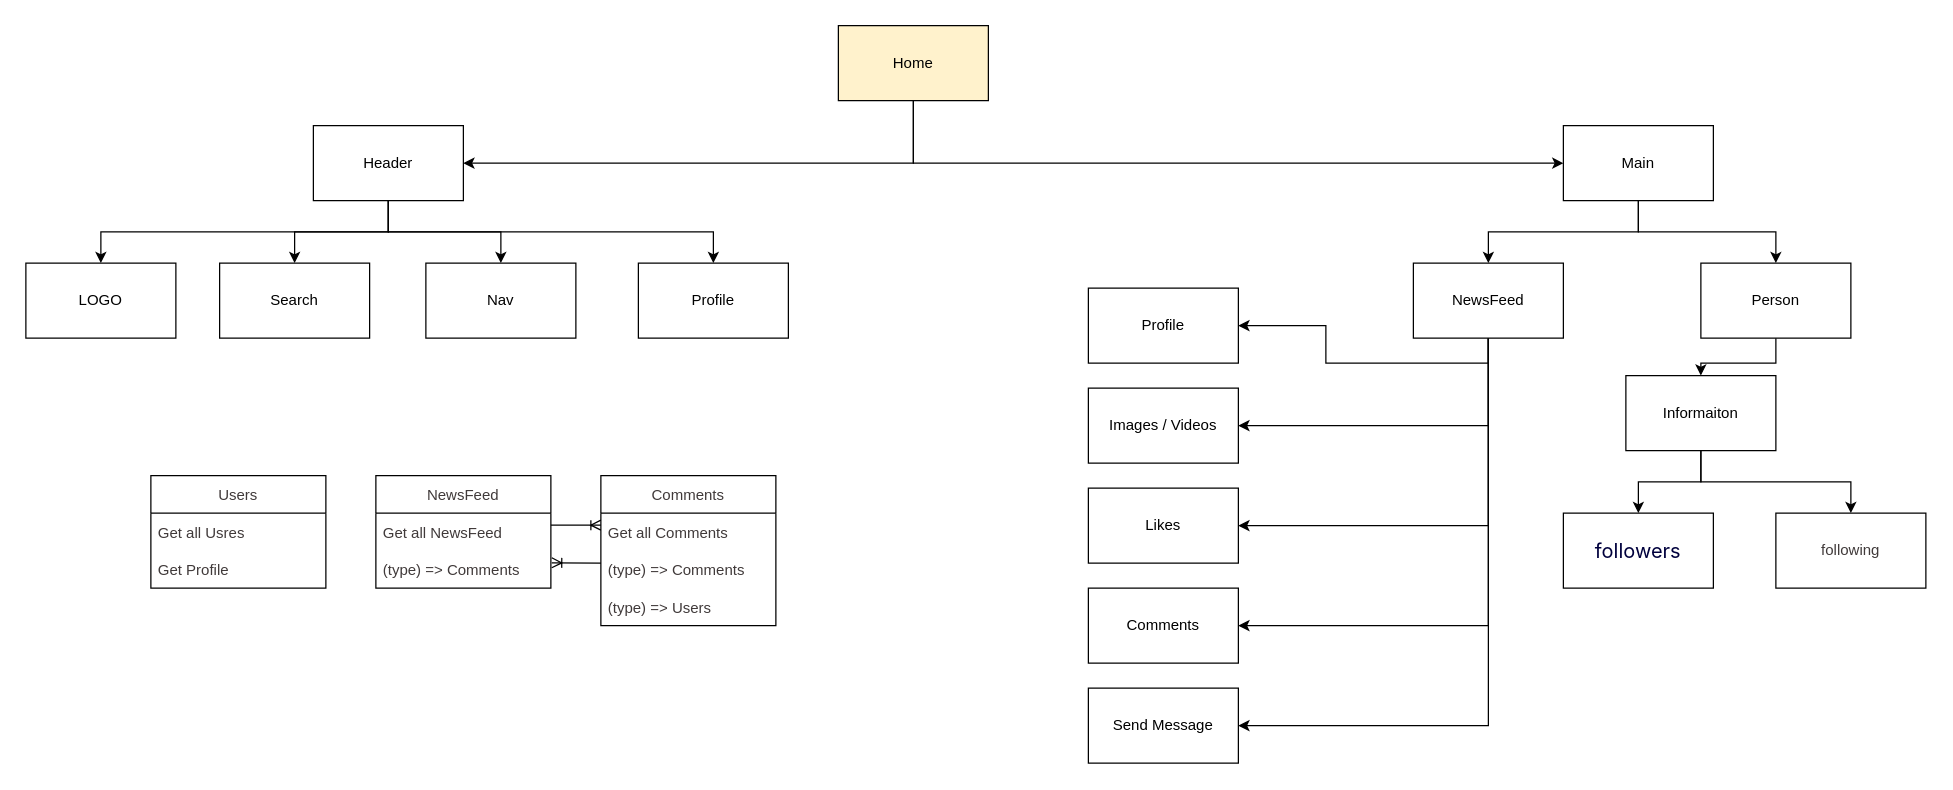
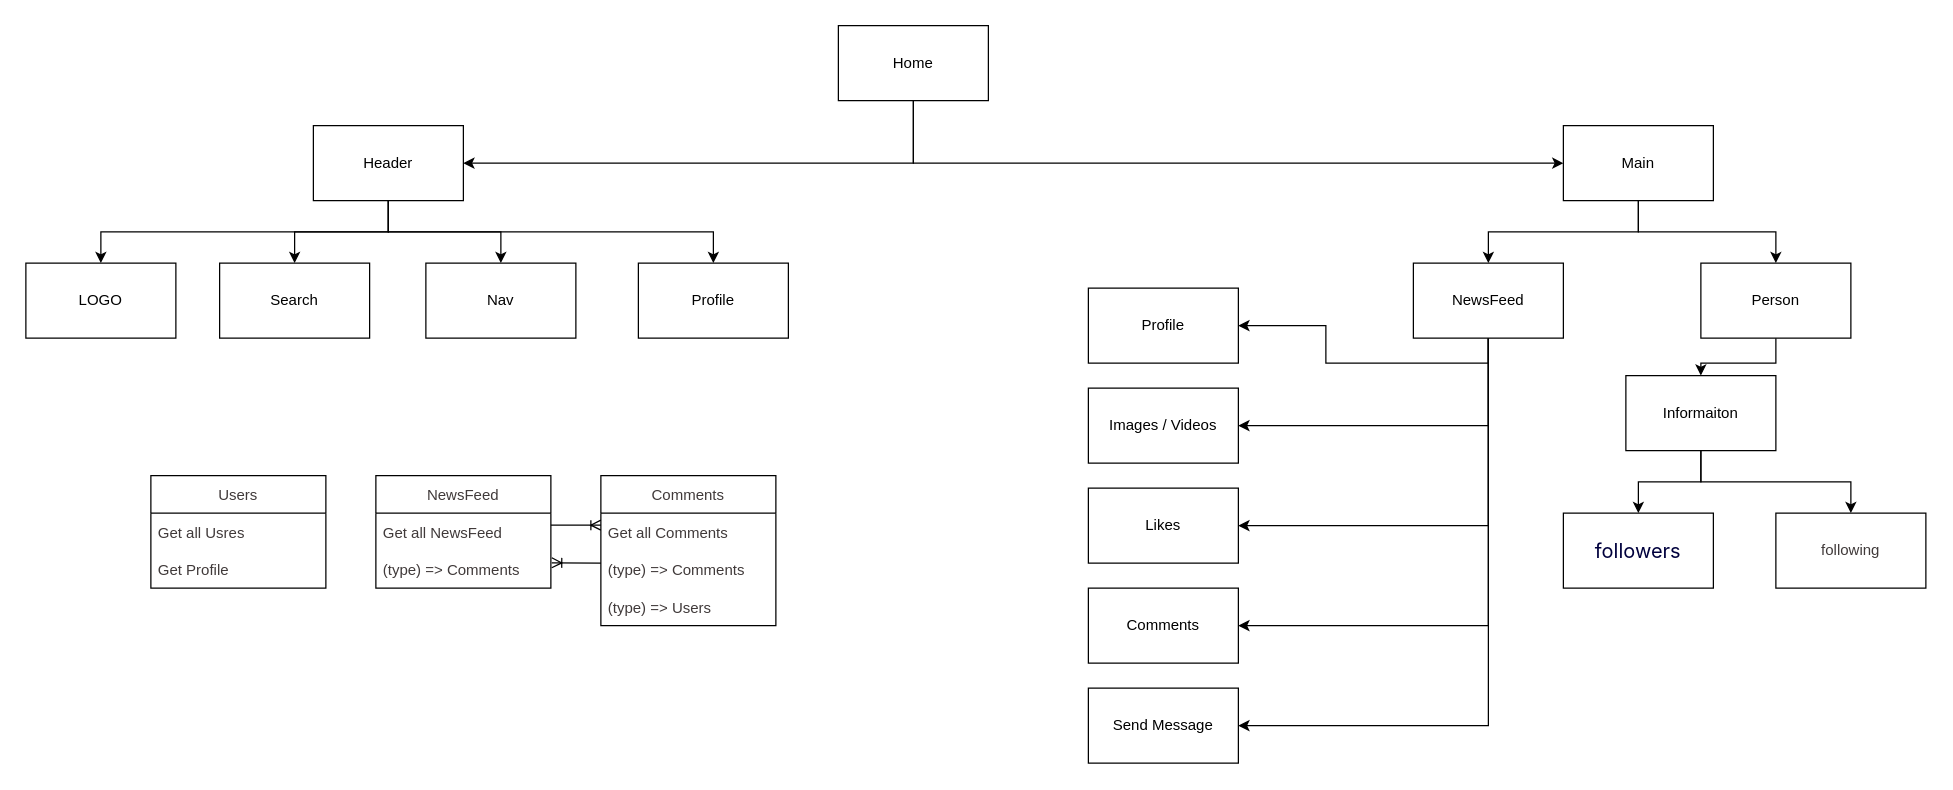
node "Home": fillcolor #fff2cc -> #ffffff
